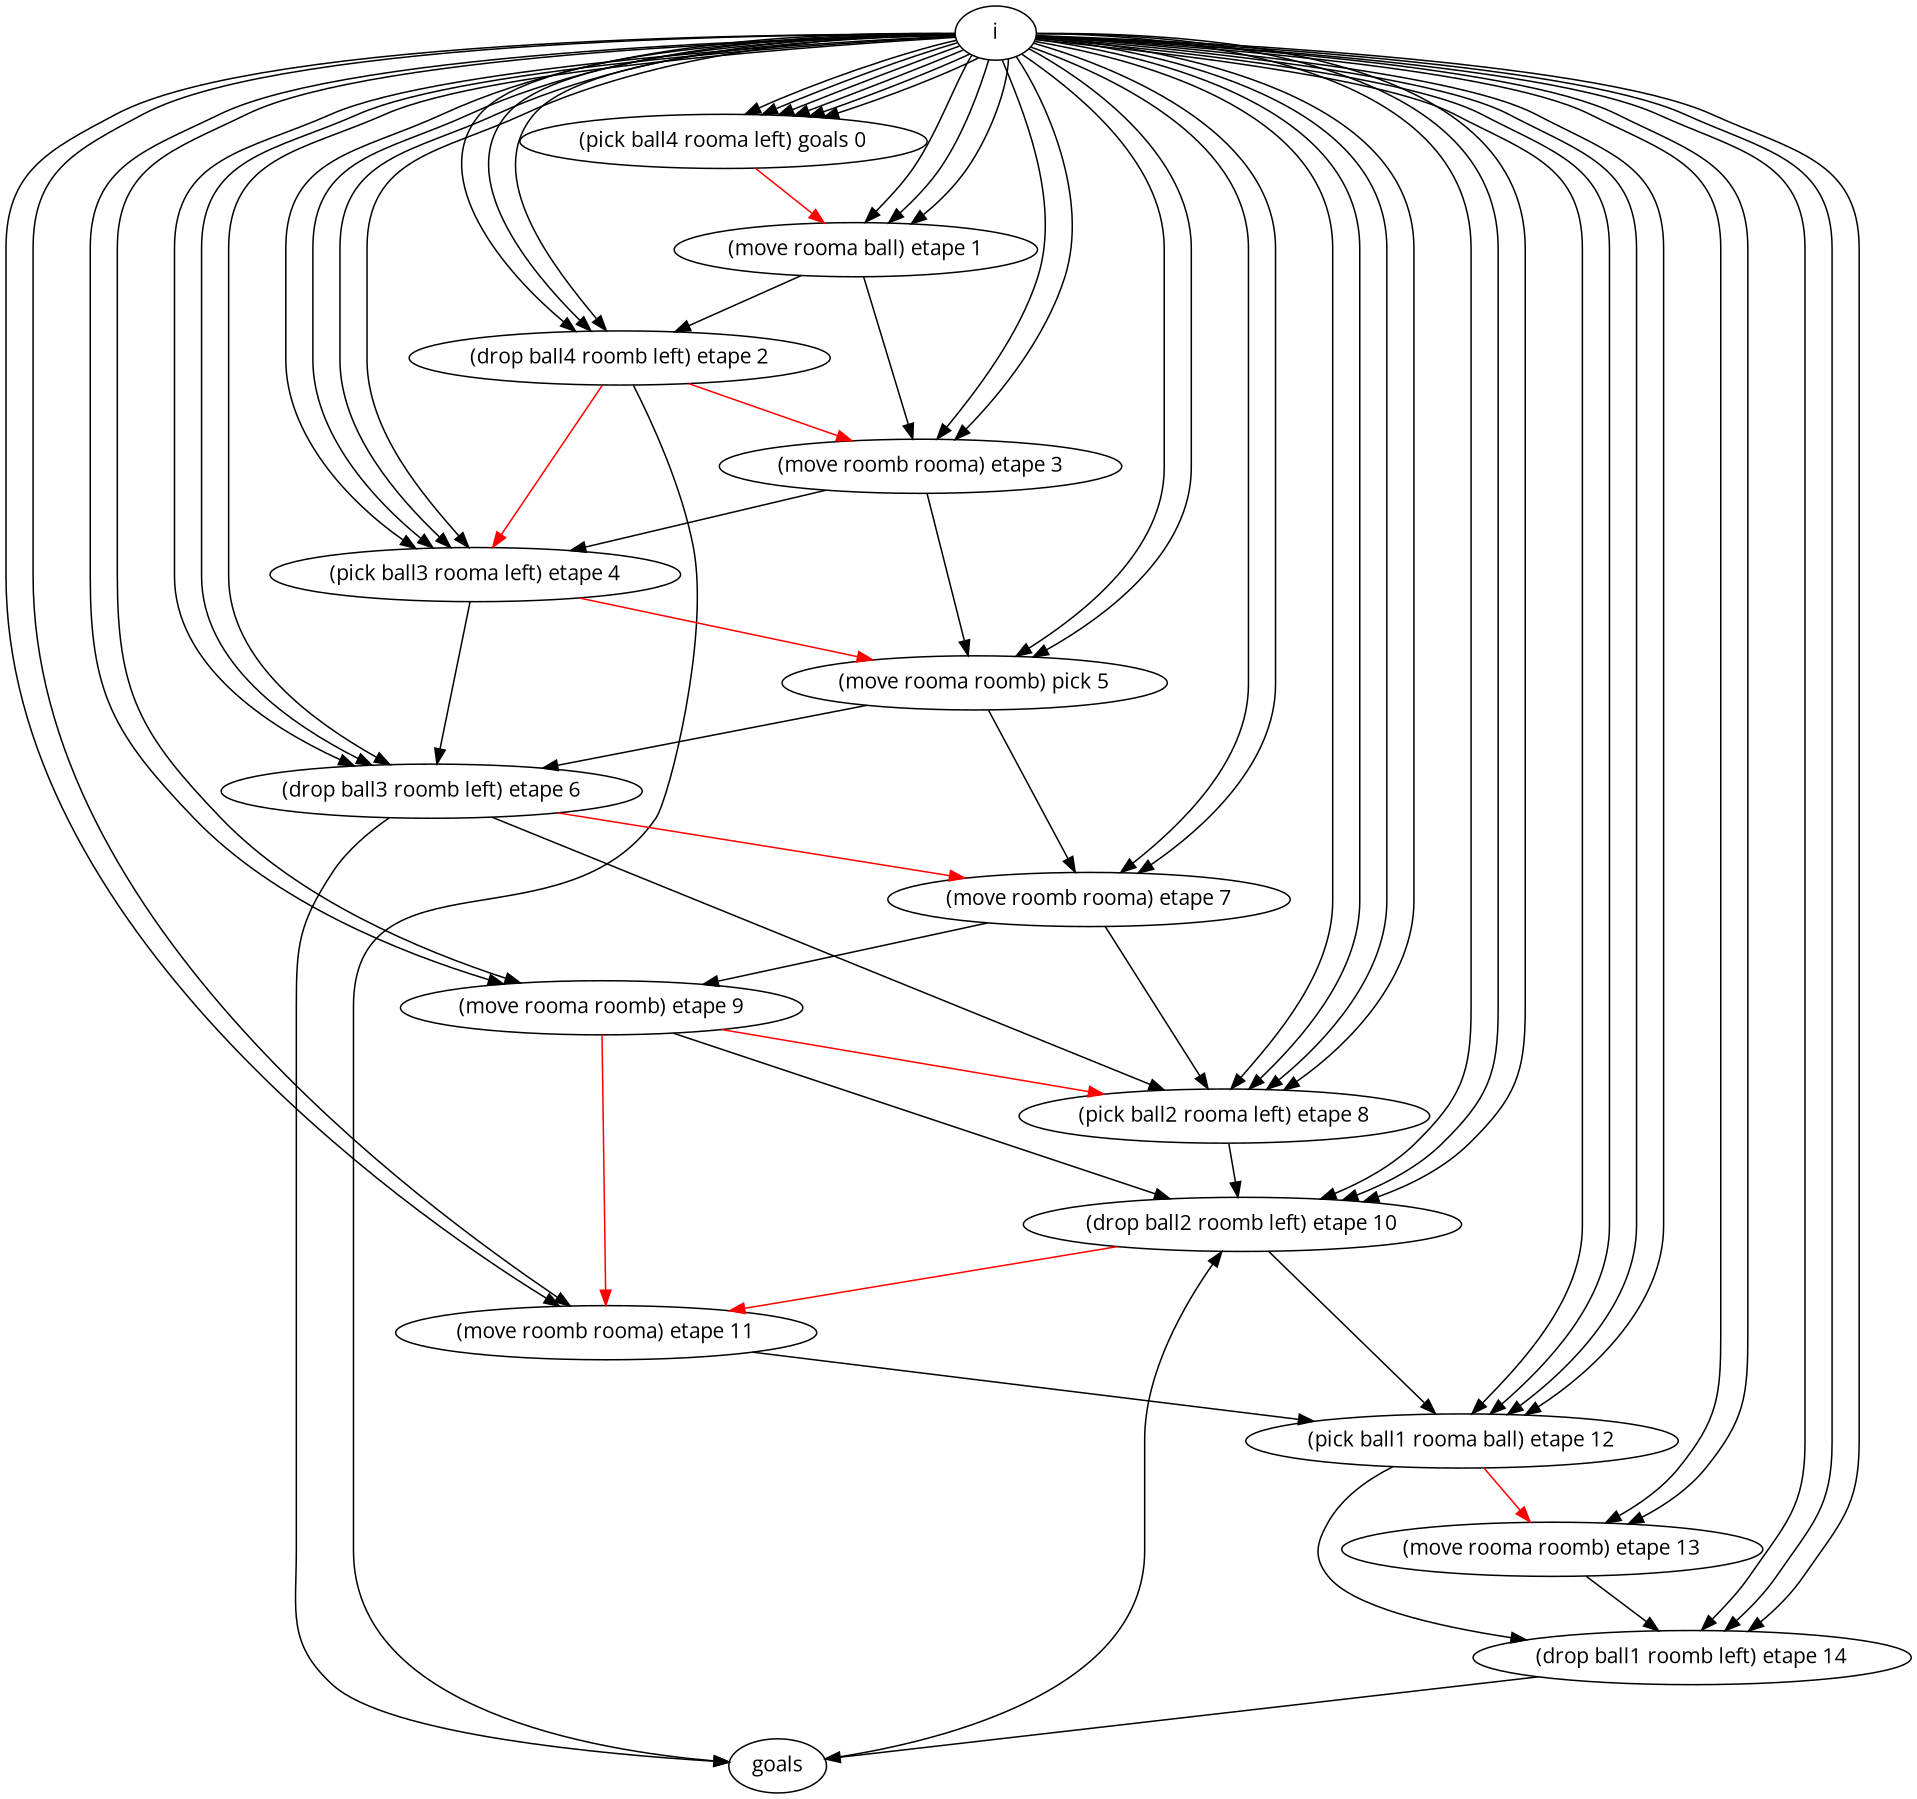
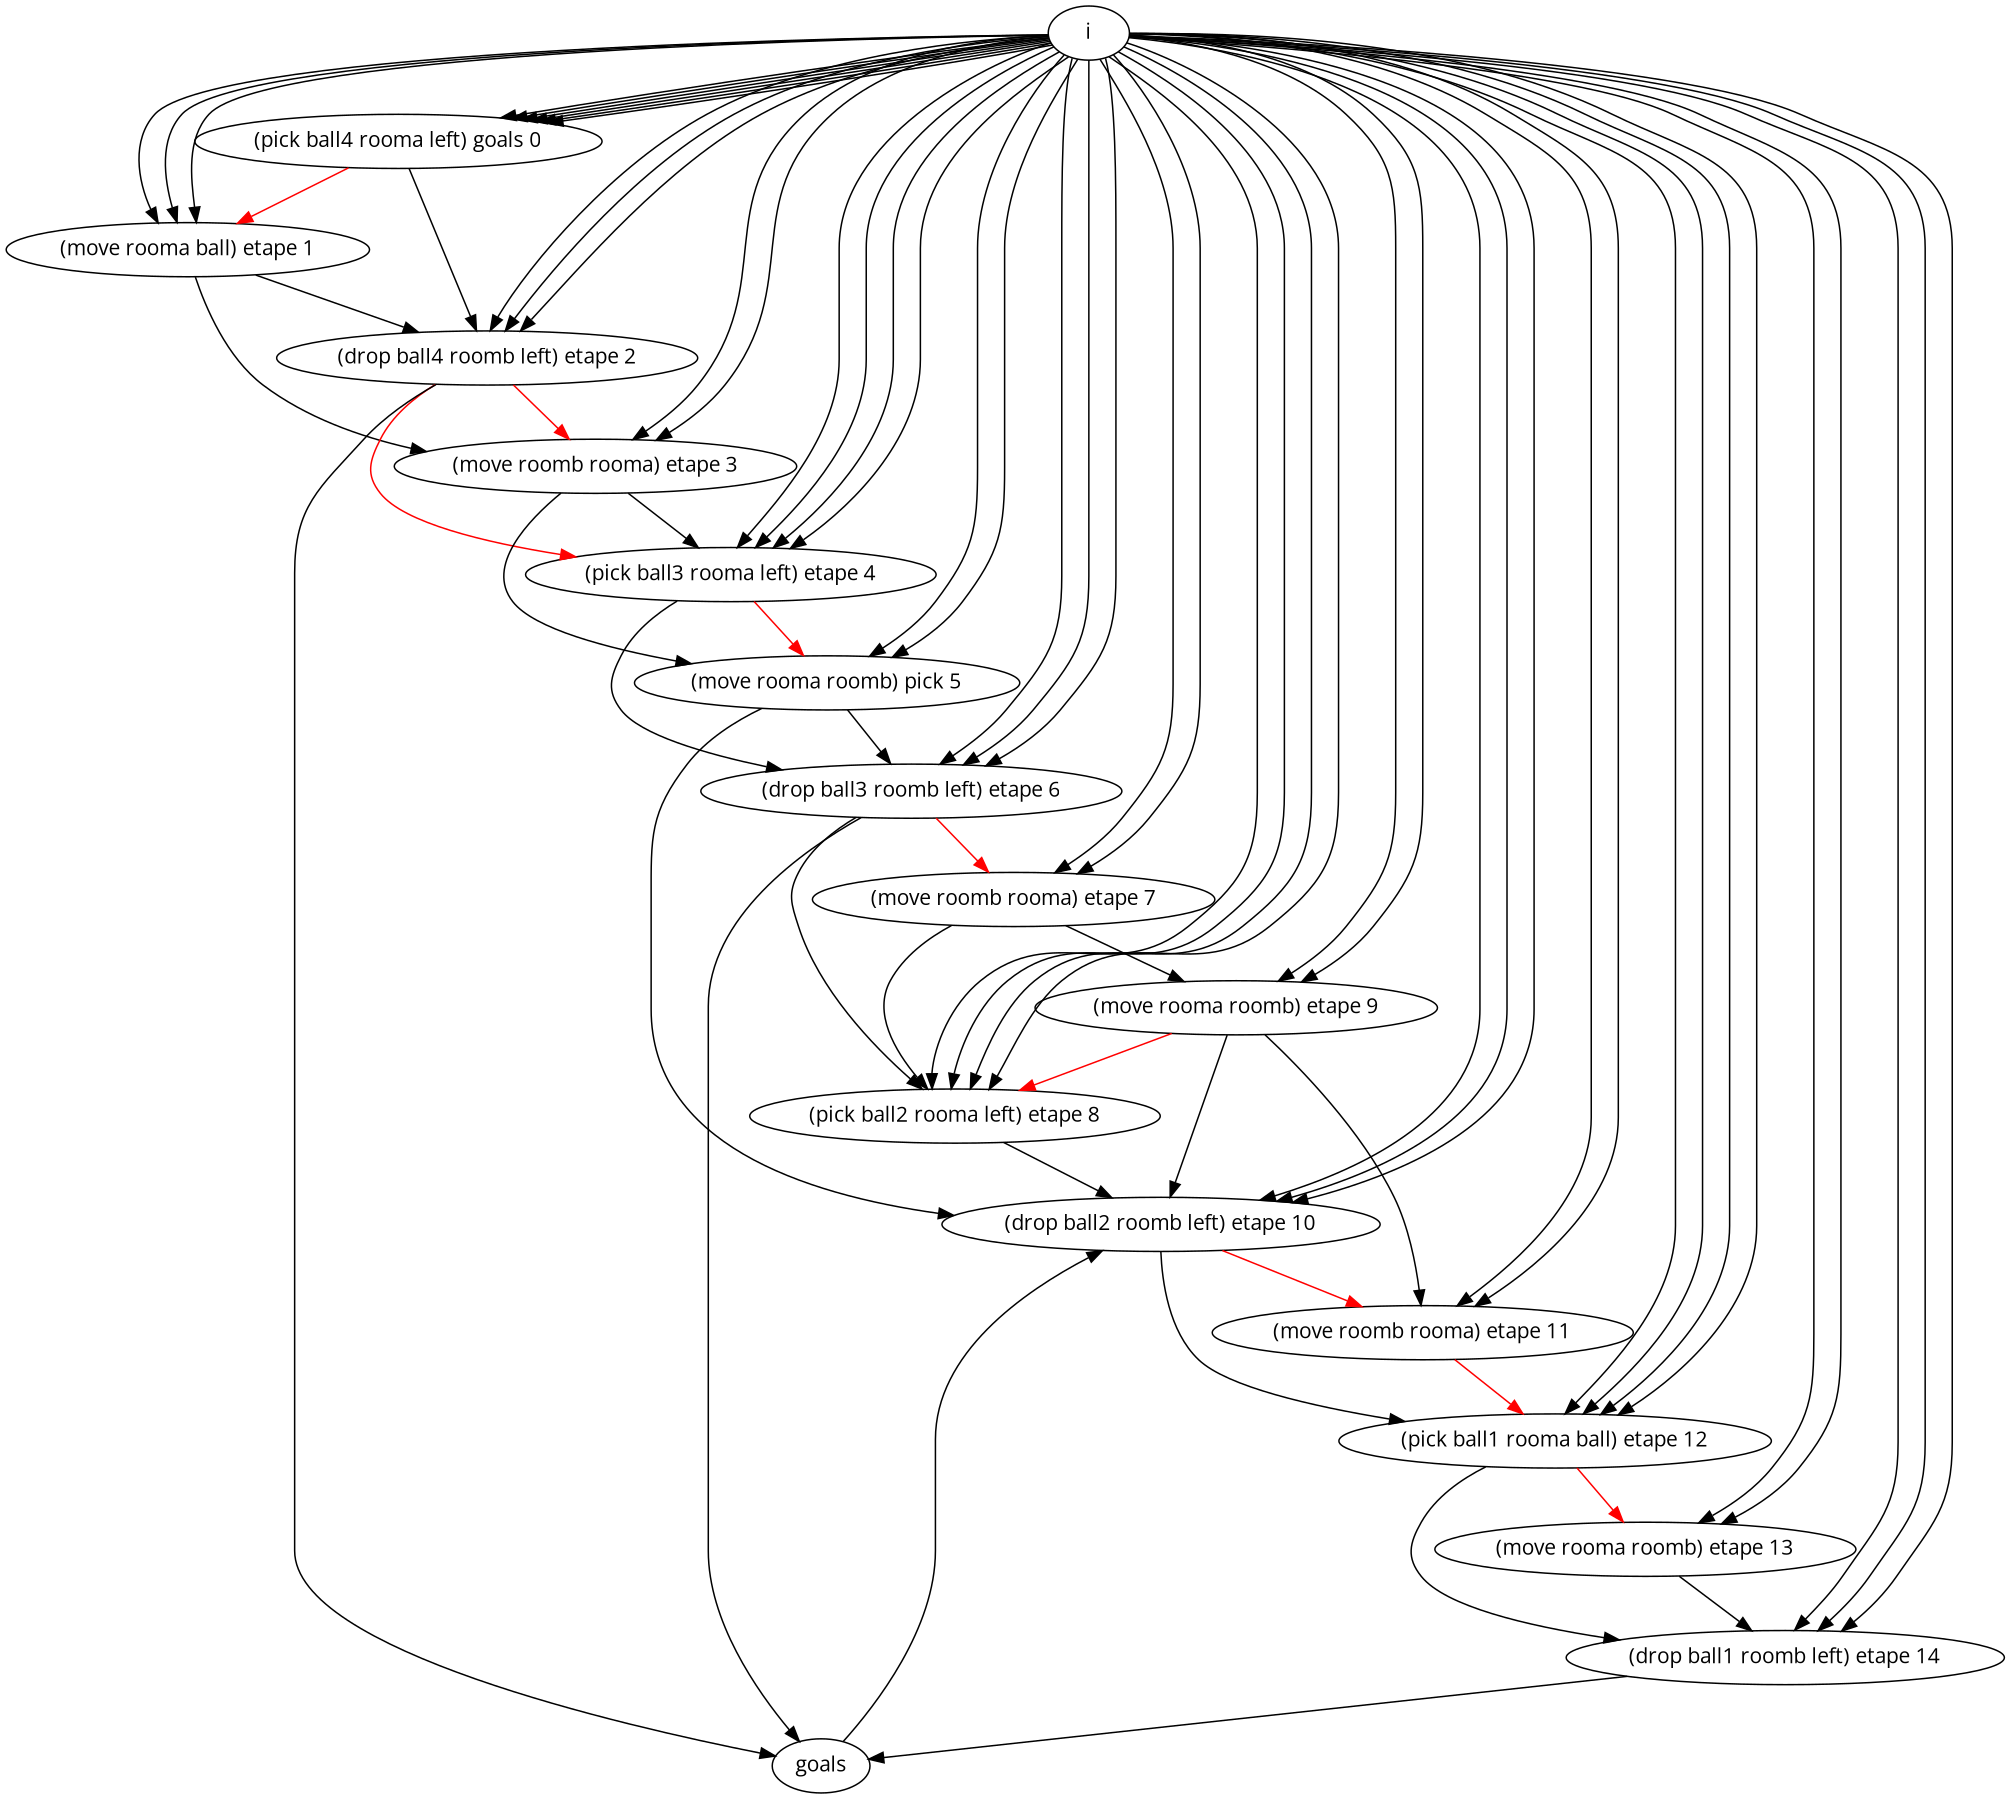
edge "(pick ball4 rooma left) goals 0" -> "(drop ball4 roomb left) etape 2": added
edge "(move rooma roomb) pick 5" -> "(move roomb rooma) etape 7": now "(move rooma roomb) pick 5" -> "(drop ball2 roomb left) etape 10"
edge "(move rooma roomb) etape 9" -> "(move roomb rooma) etape 11": color red -> black
edge "(move roomb rooma) etape 11" -> "(pick ball1 rooma ball) etape 12": color black -> red
